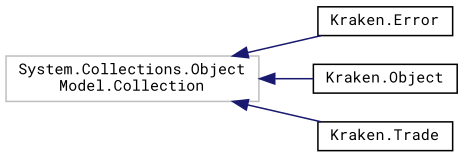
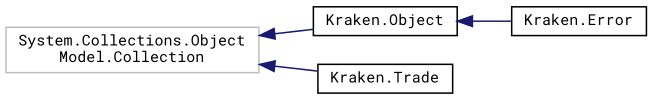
edge "Kraken.Error" -> "System.Collections.Object Model.Collection": now "Kraken.Error" -> "Kraken.Object"
